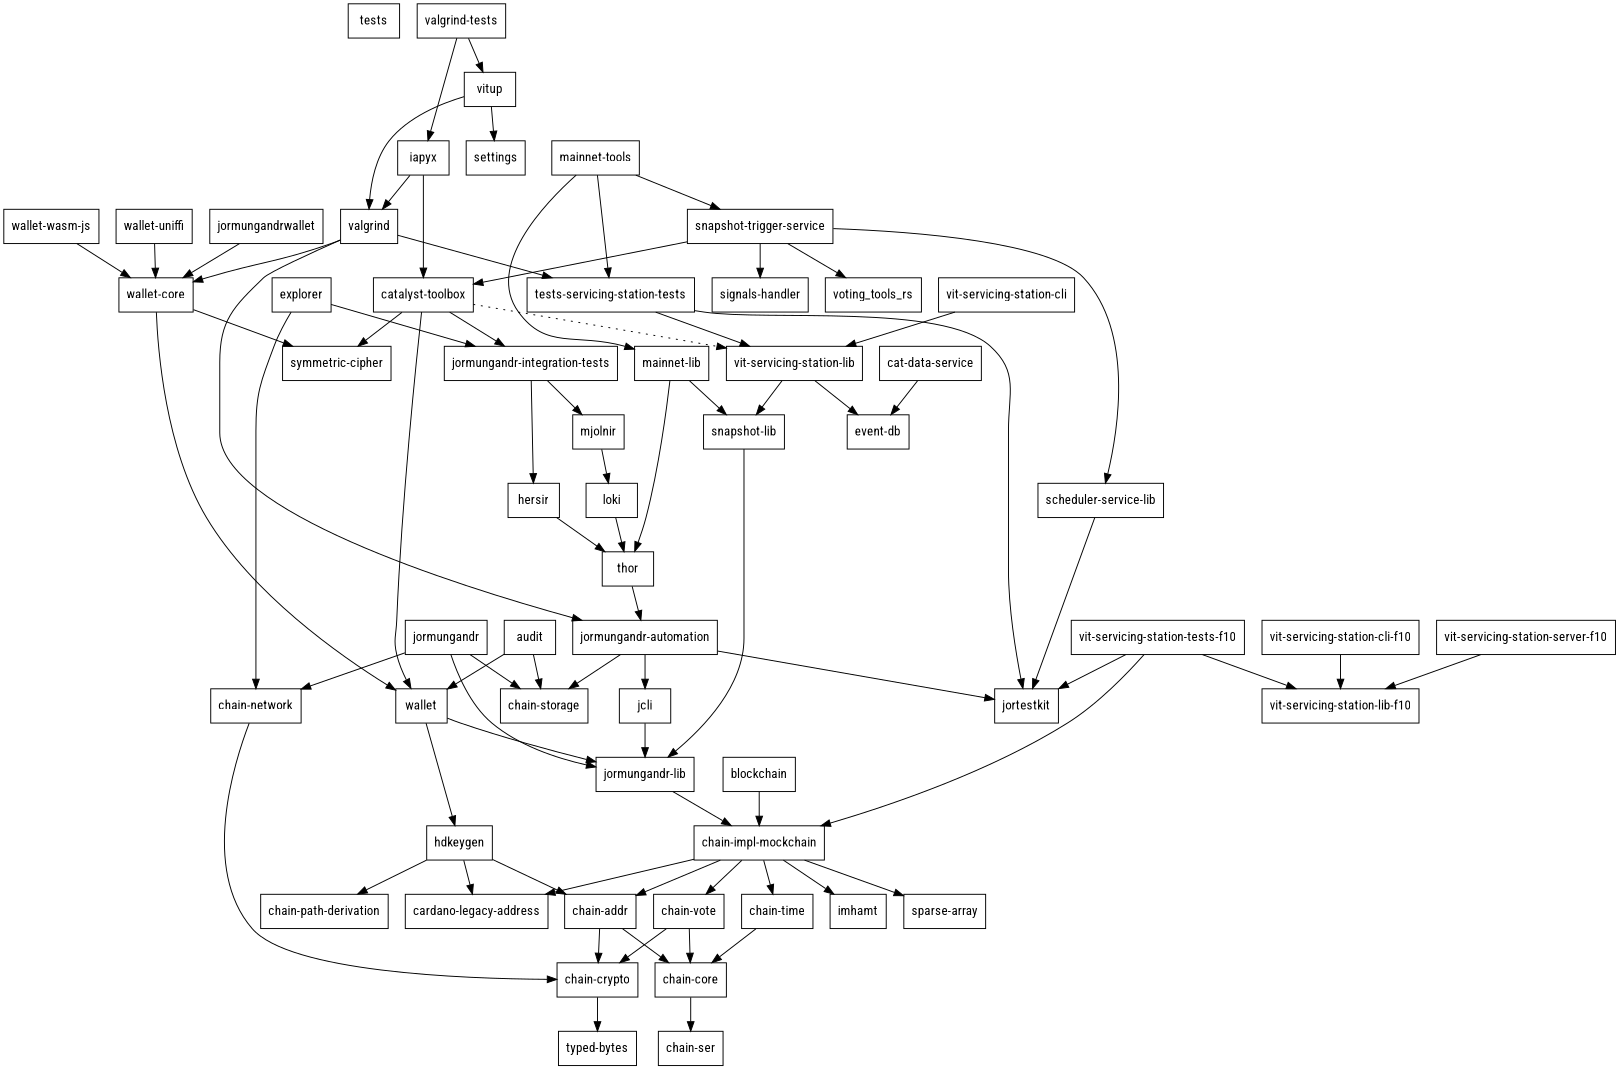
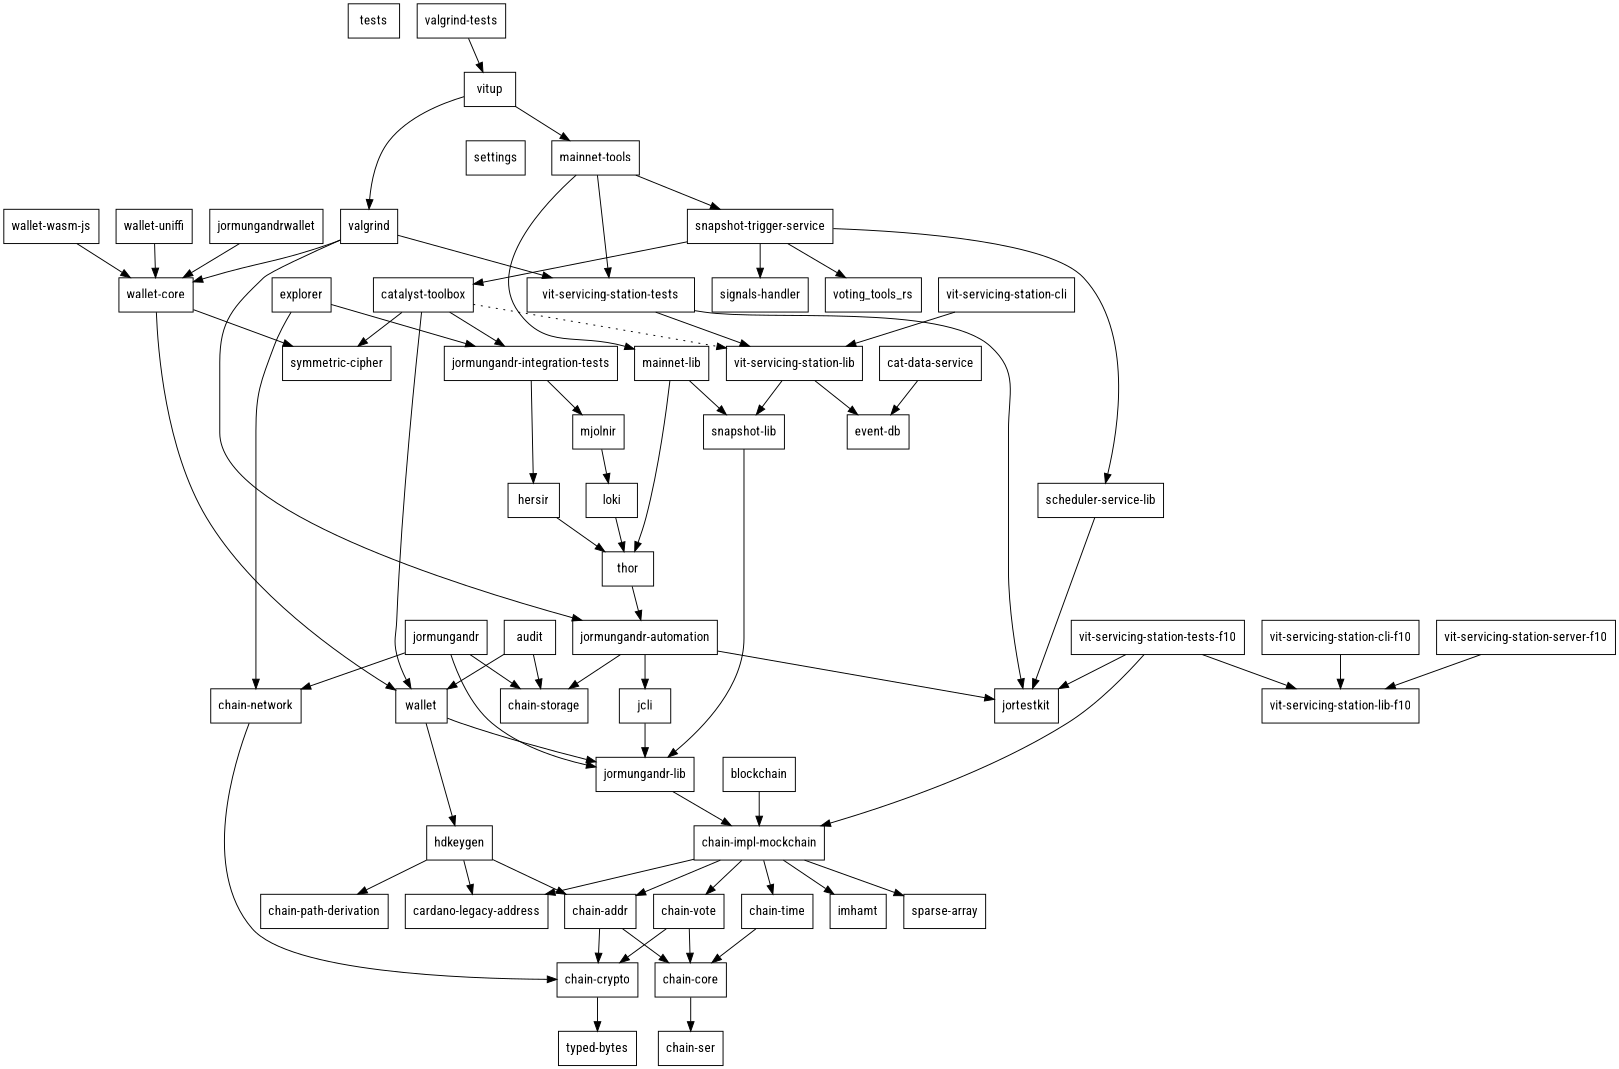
edge "vitup" -> "settings": now "vitup" -> "mainnet-tools"
node "iapyx": removed
node "tests-servicing-station-tests": label "tests-servicing-station-tests" -> "vit-servicing-station-tests"
